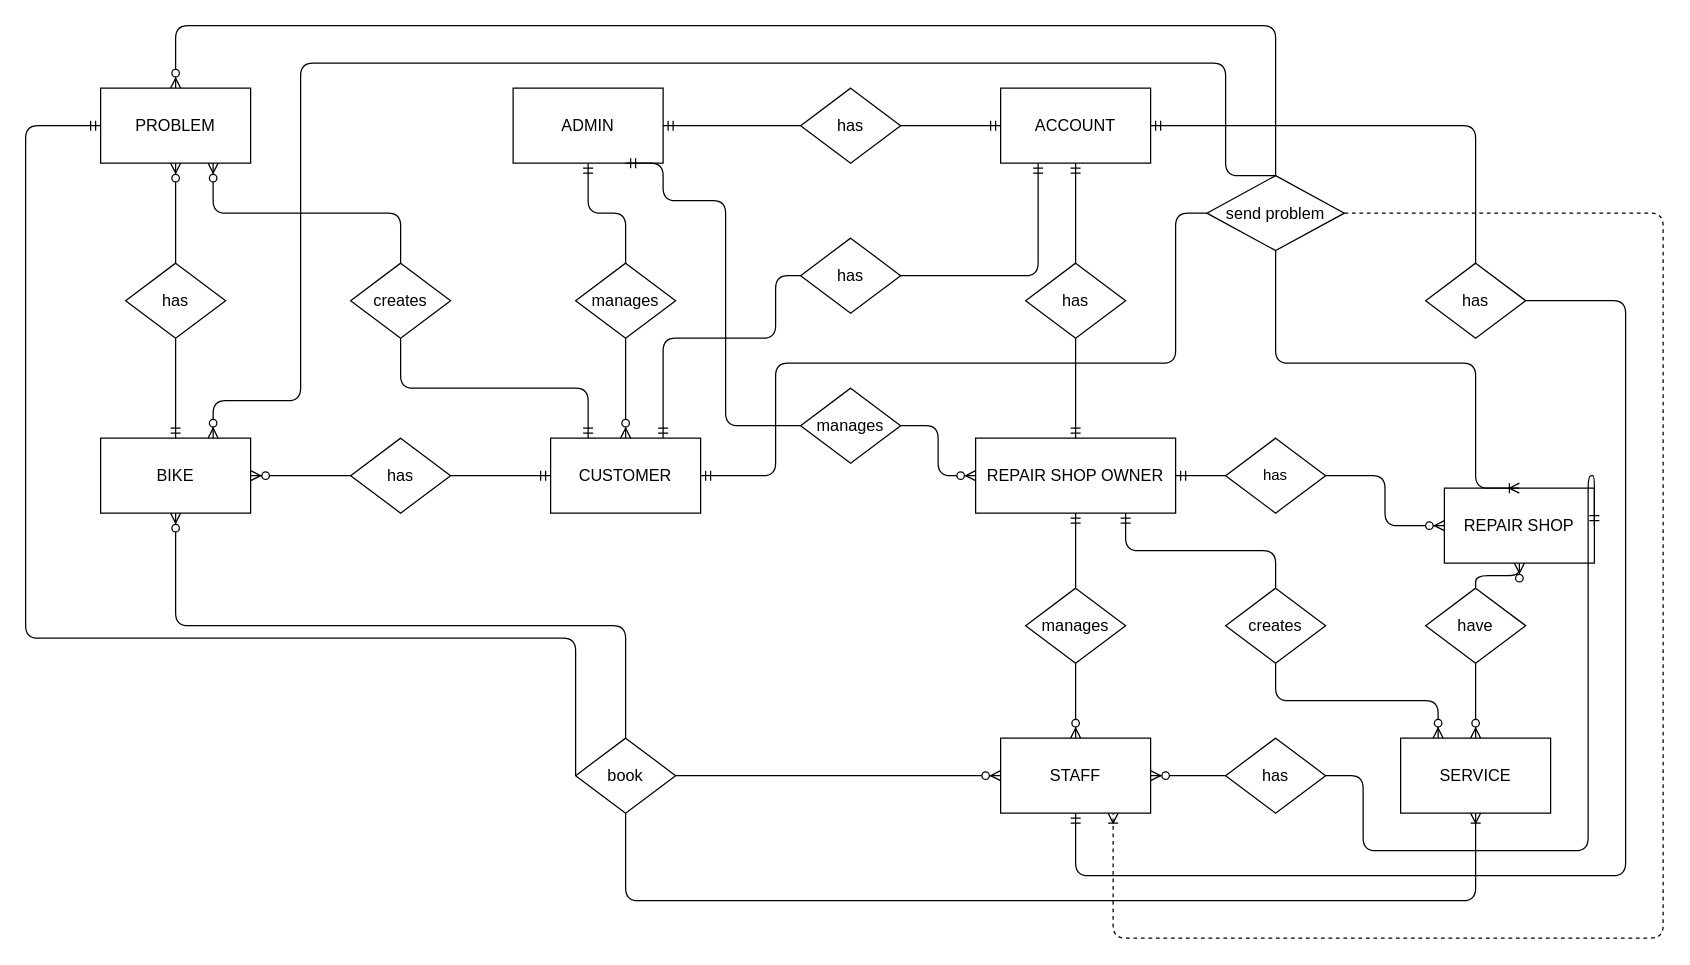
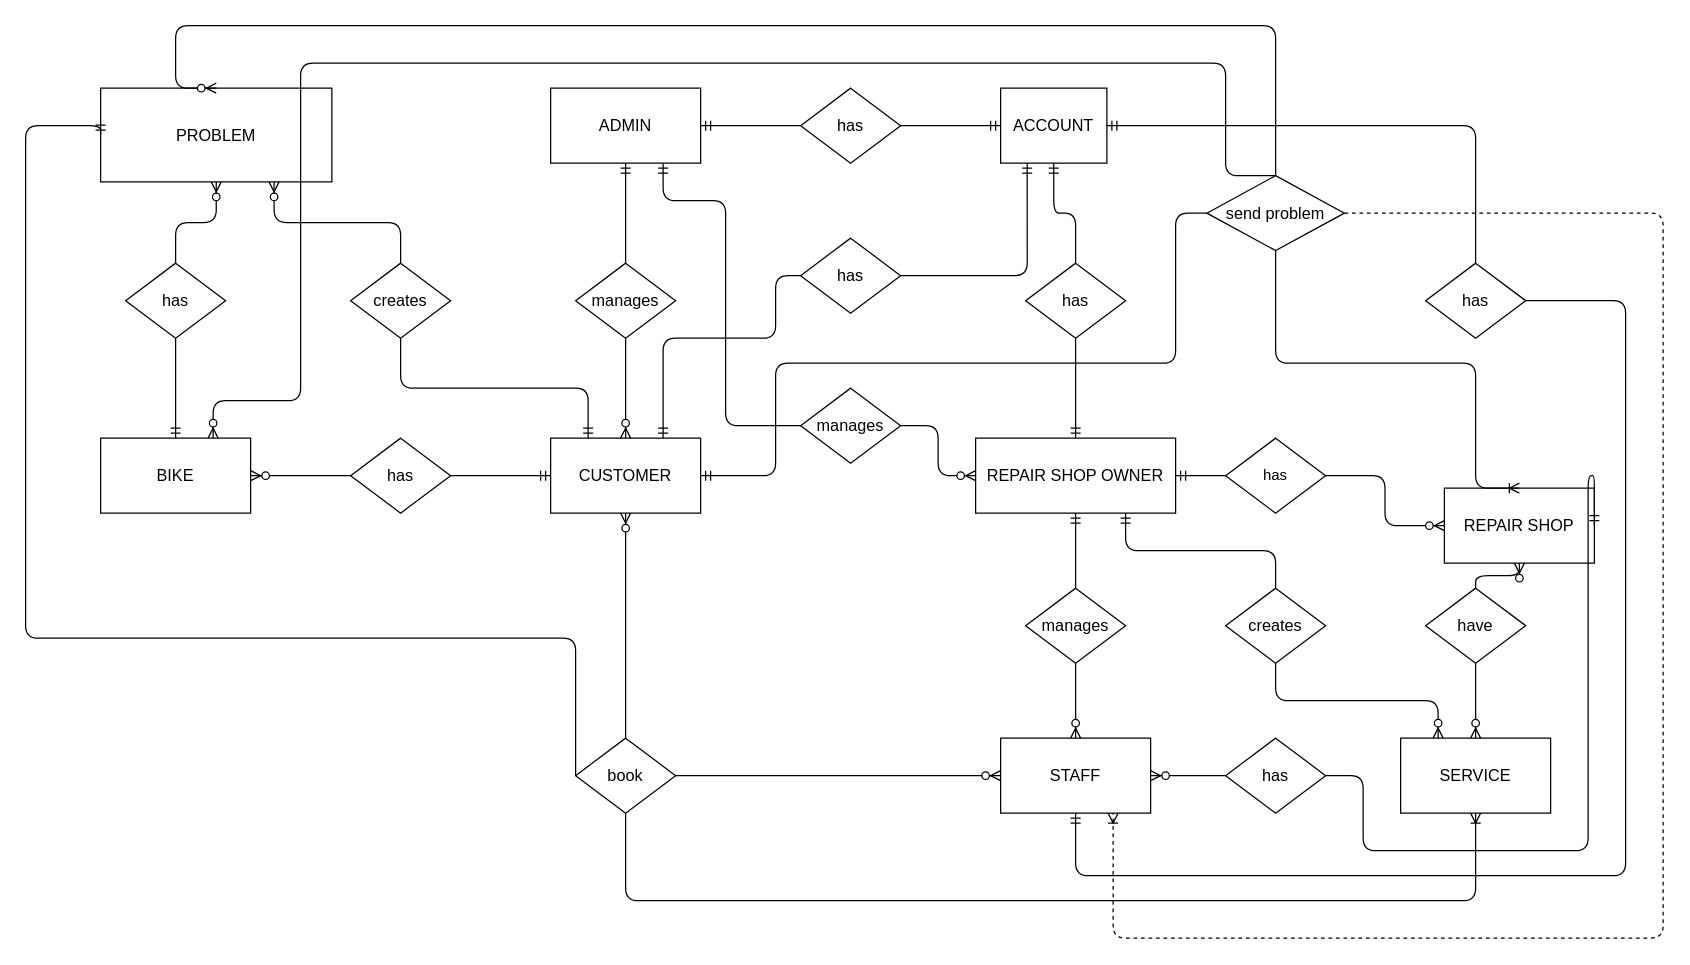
node "PROBLEM": size 150x75 -> 231x94
node "ADMIN": moved (588, 126) -> (626, 126)
node "ACCOUNT": size 150x75 -> 106x75
edge "book" -> "BIKE": now "book" -> "CUSTOMER"
